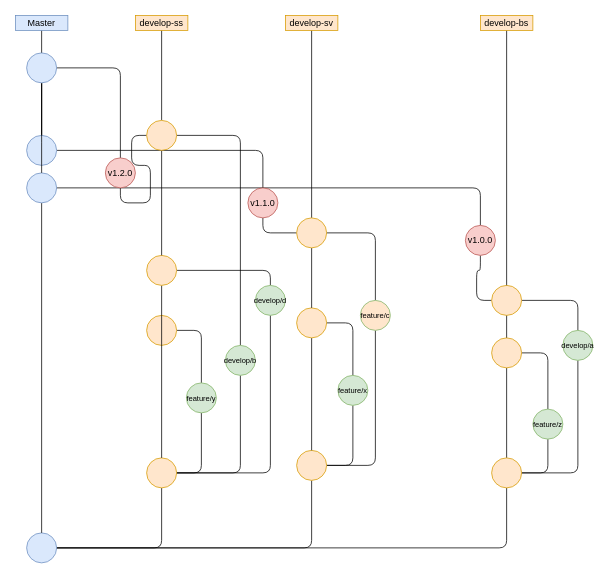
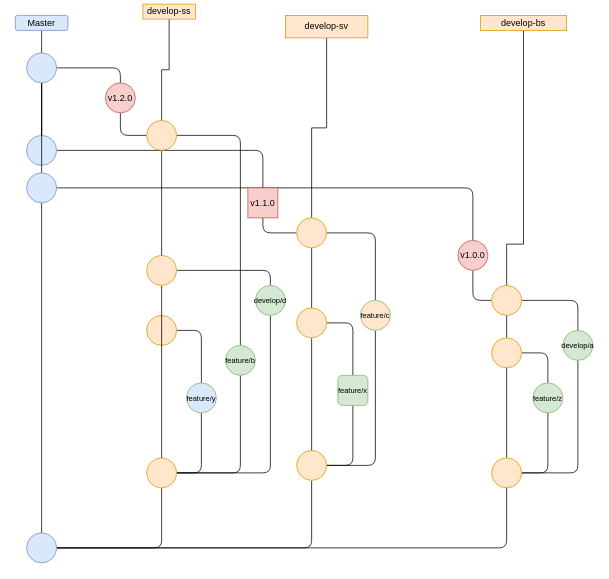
node "Master": shape rectangle -> rounded rectangle
node "develop-ss": moved (162, 23) -> (169, 12)
node "develop-sv": size 53x15 -> 83x23
node "develop-bs": size 53x15 -> 86x15
node "v1.2.0": moved (120, 173) -> (120, 98)
node "v1.1.0": shape ellipse -> rectangle
node "v1.0.0": moved (480, 240) -> (473, 255)
node "develop/b": label "develop/b" -> "feature/b"
node "feature/x": shape ellipse -> rounded rectangle
node "feature/y": fillcolor #d5e8d4 -> #dae8fc
node "feature/z": moved (548, 424) -> (548, 398)
